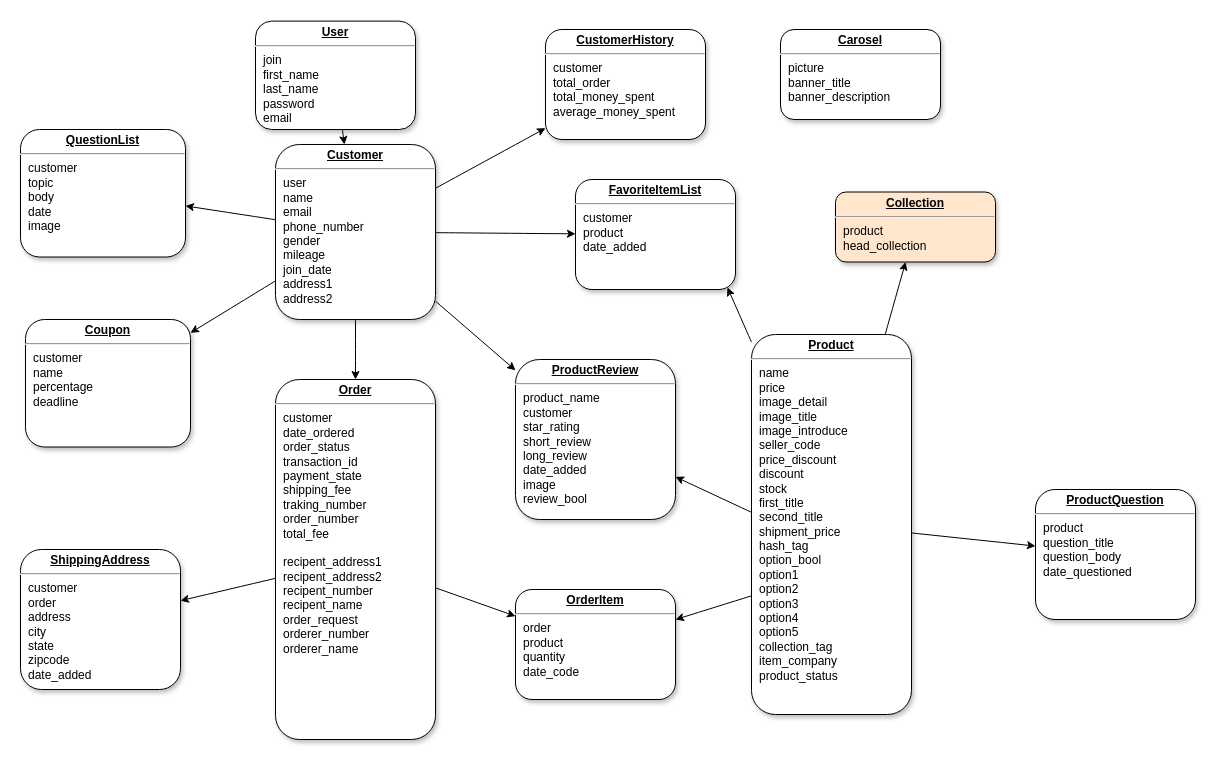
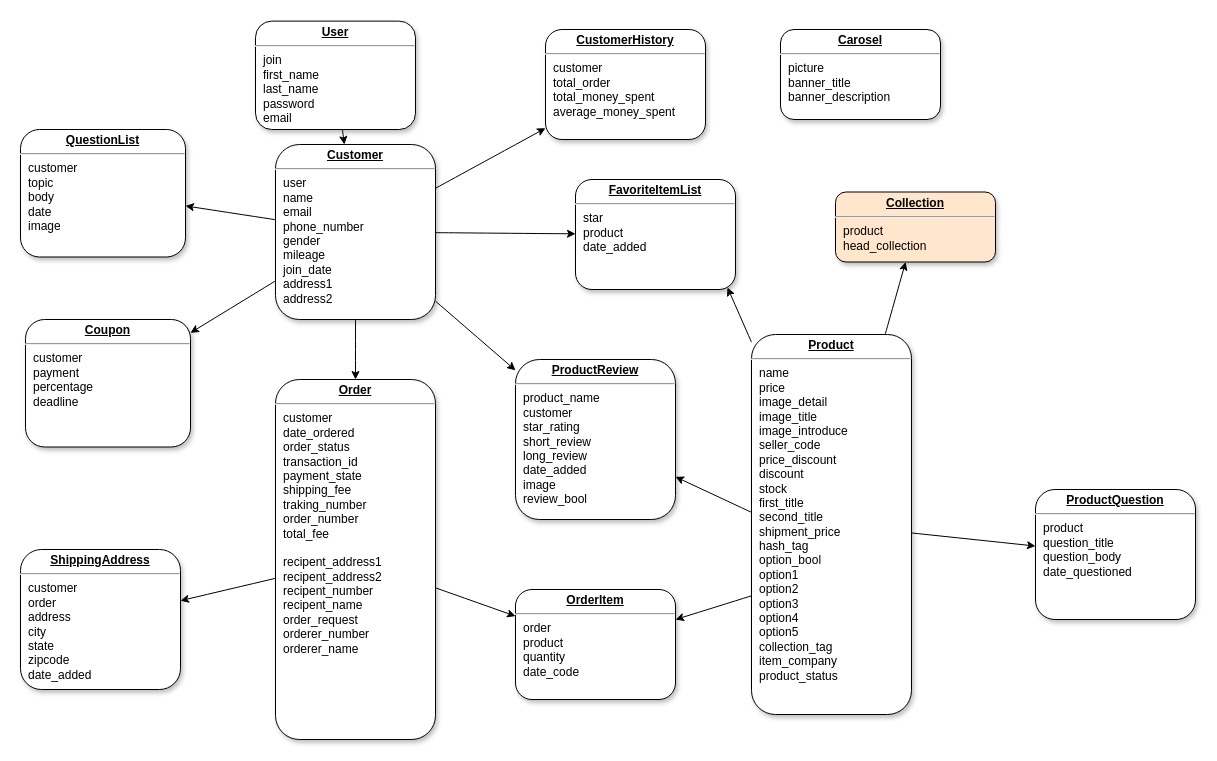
node "FavoriteItemList customer product date_added": label "FavoriteItemList customer product date_added" -> "FavoriteItemList star product date_added"
node "Coupon customer name percentage deadline": label "Coupon customer name percentage deadline" -> "Coupon customer payment percentage deadline"
